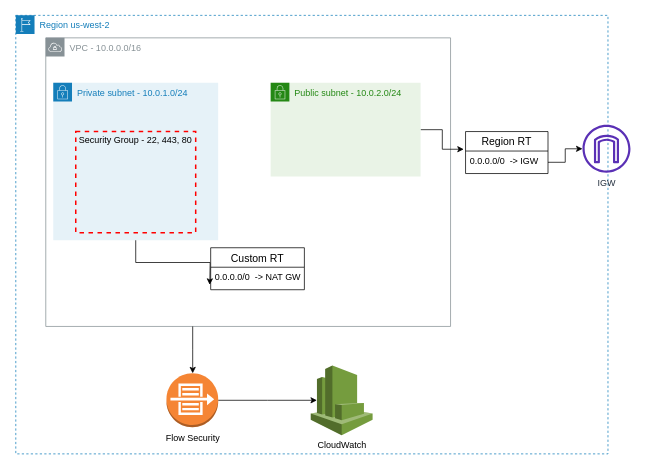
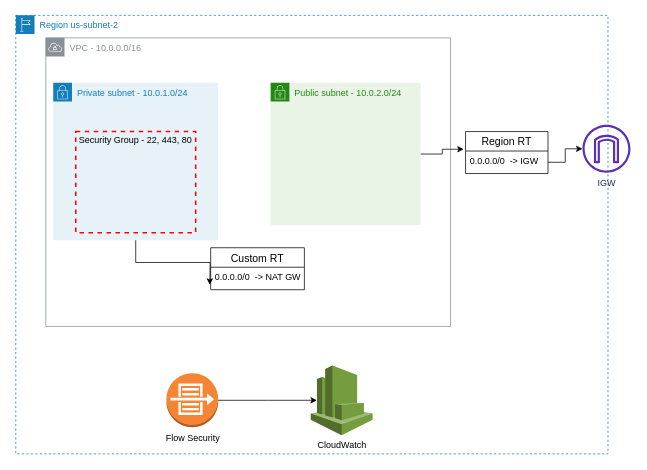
node "Region us-west-2": label "Region us-west-2" -> "Region us-subnet-2"
node "Public subnet - 10.0.2.0/24": size 150x94 -> 150x143
edge "VPC - 10.0.0.0/16" -> "Flow Security": removed
